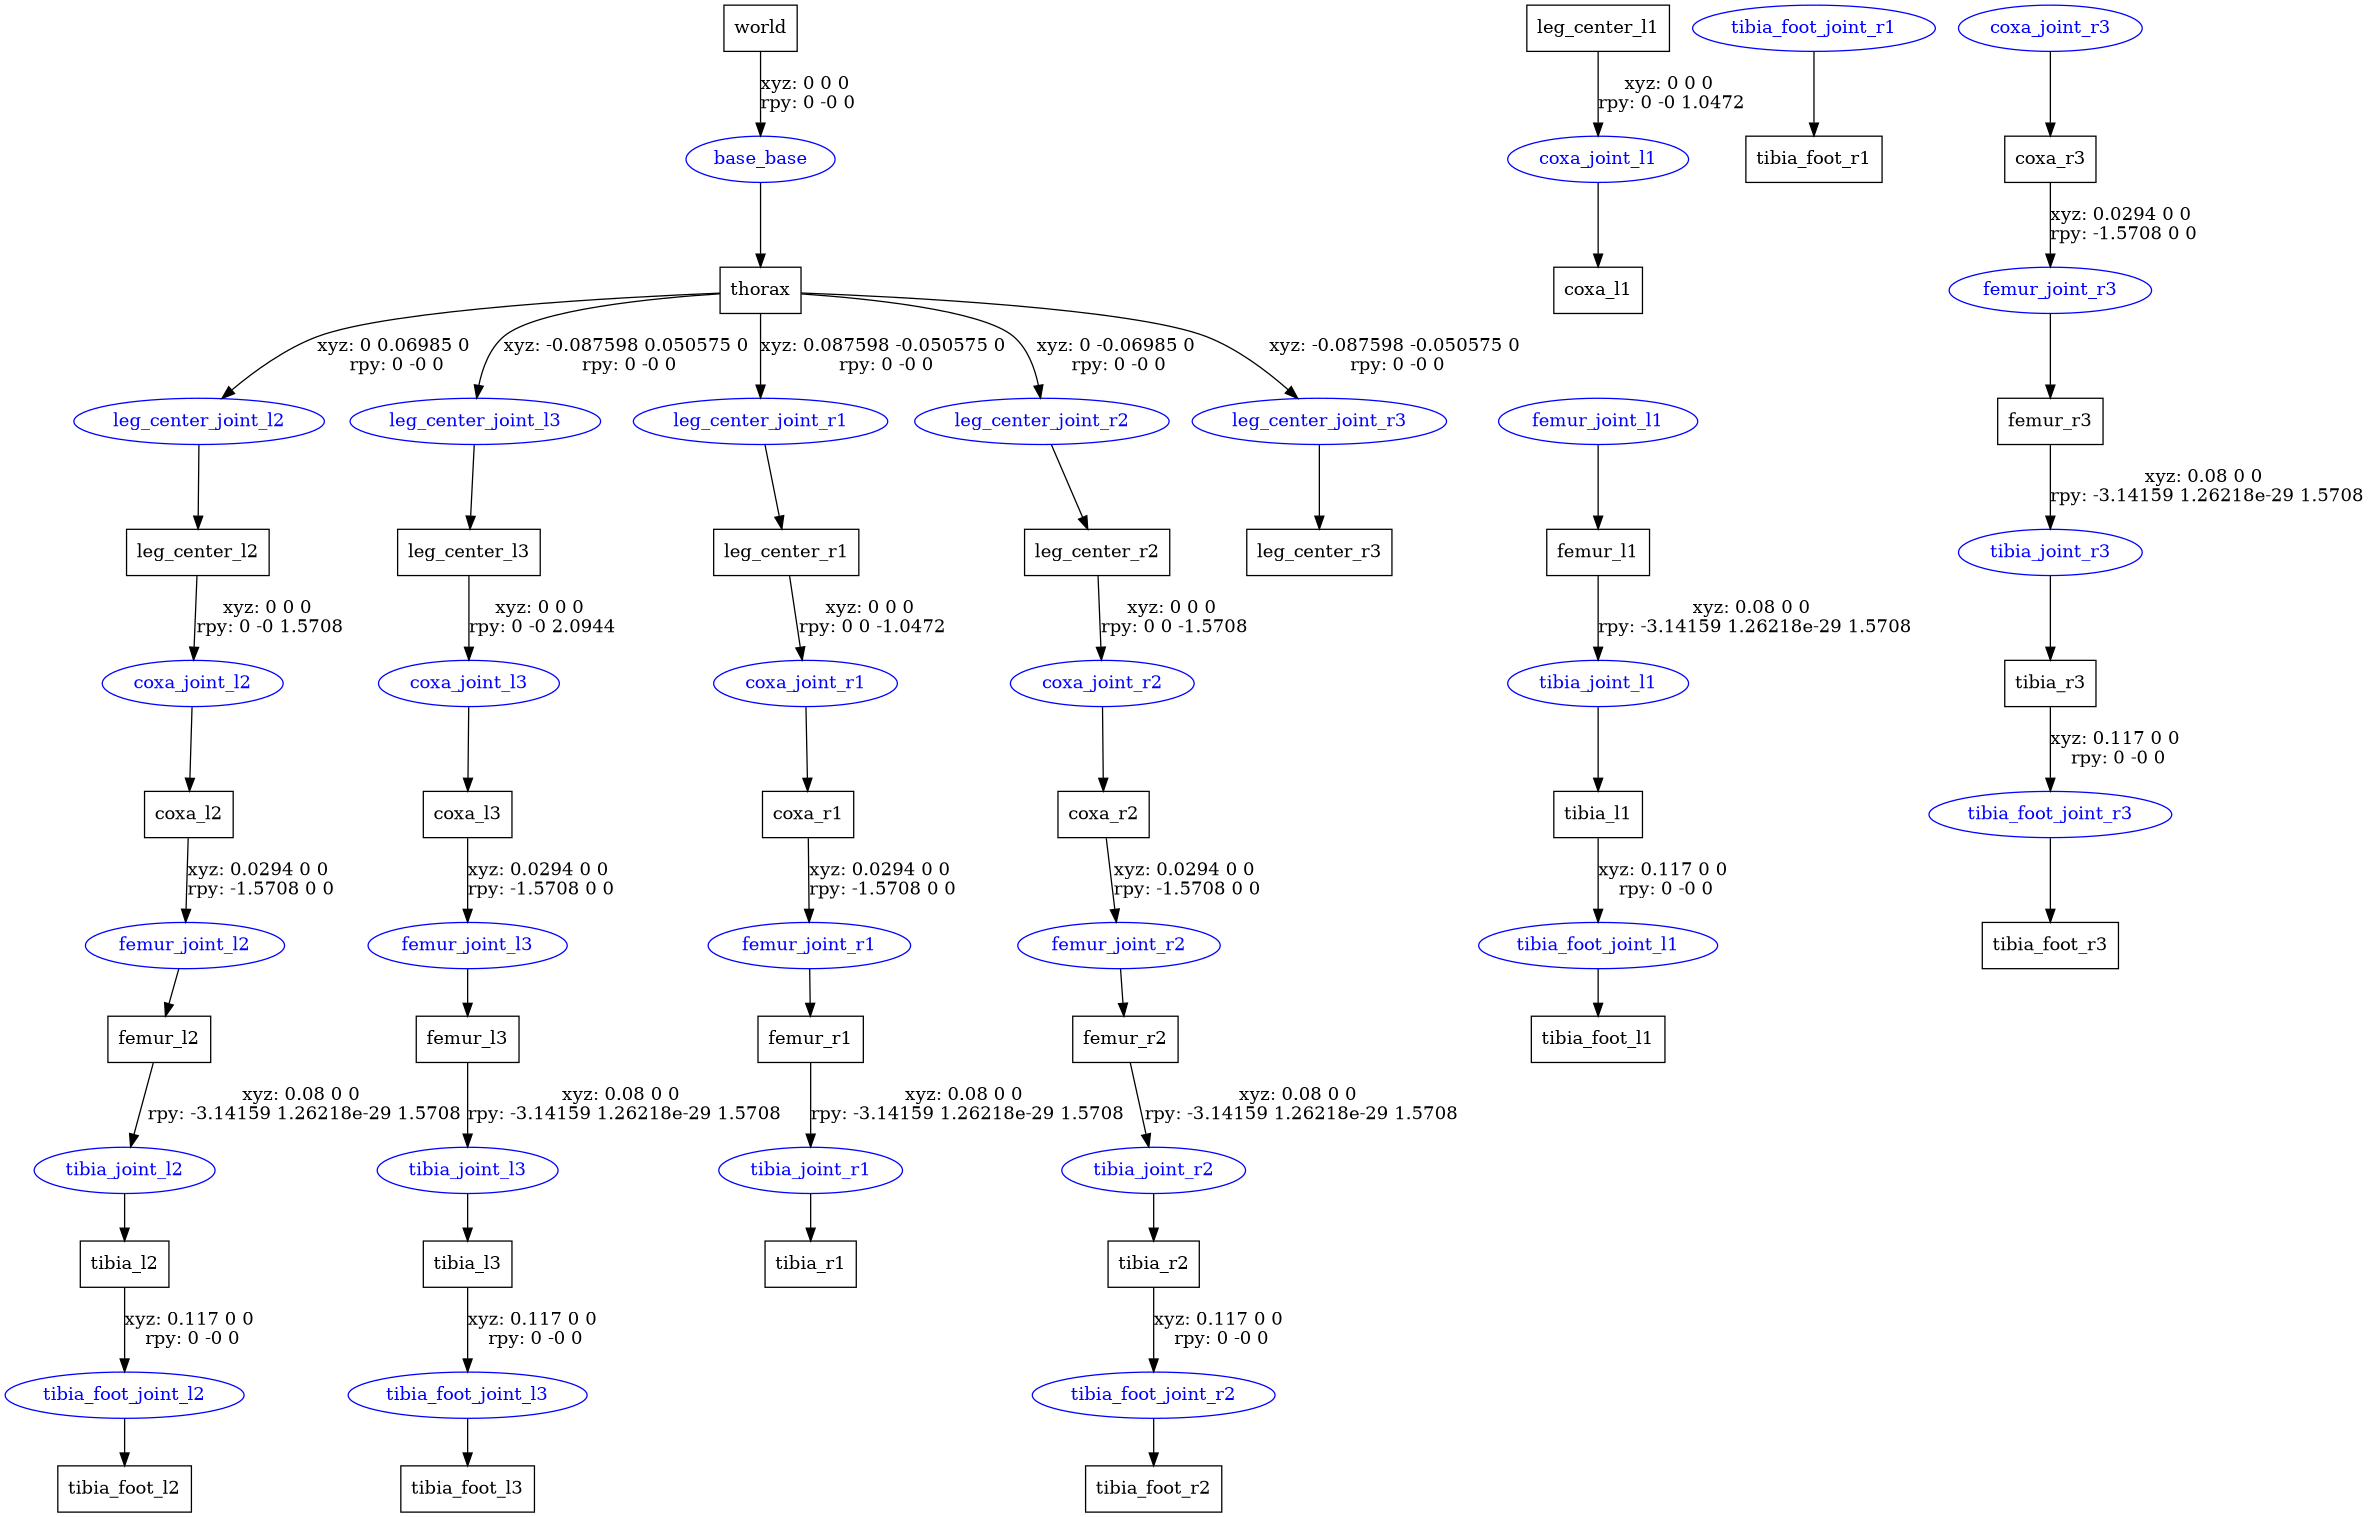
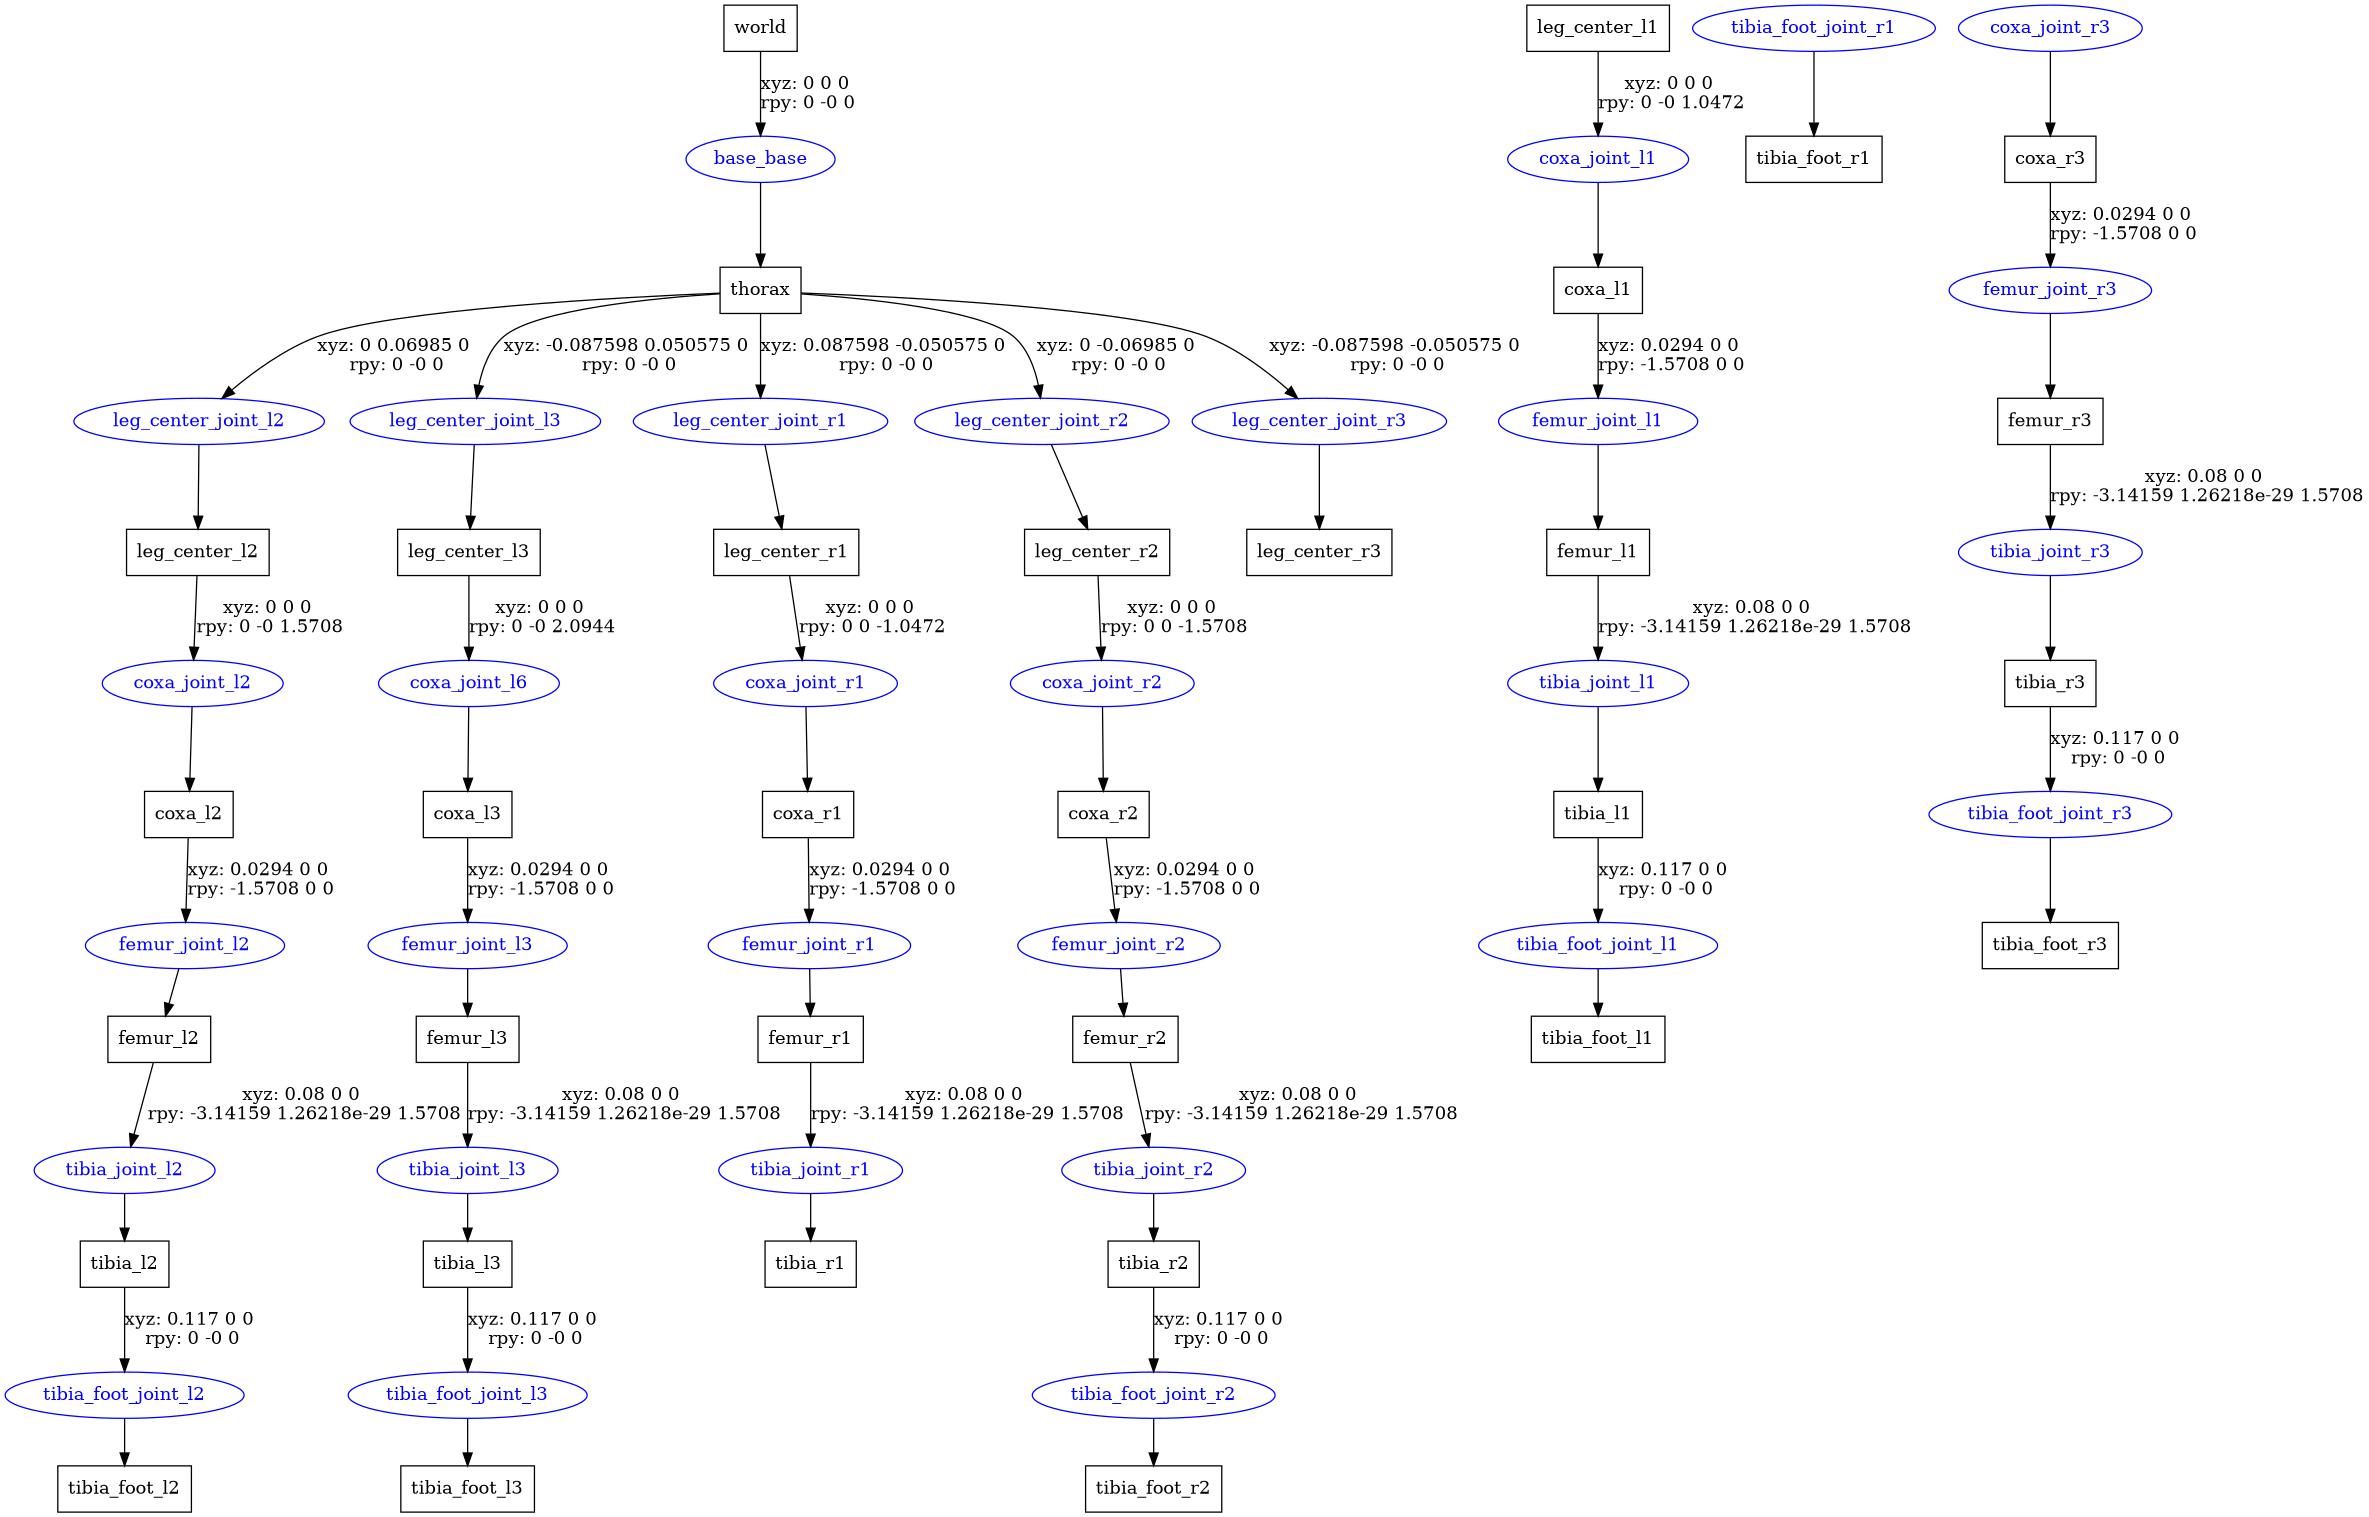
edge "coxa_l1" -> "femur_joint_l1": added, label "xyz: 0.0294 0 0 rpy: -1.5708 0 0"
node "coxa_joint_l3": label "coxa_joint_l3" -> "coxa_joint_l6"
